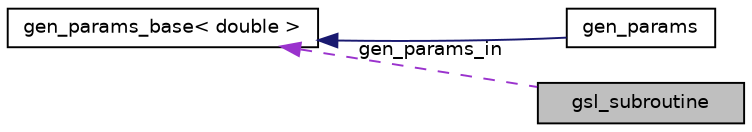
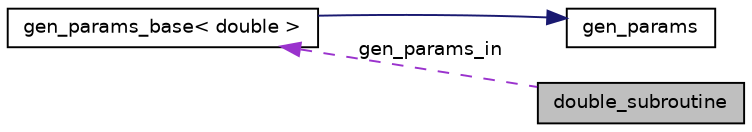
edge "gen_params" -> "gen_params_base< double >": reversed
node "gsl_subroutine": label "gsl_subroutine" -> "double_subroutine"
